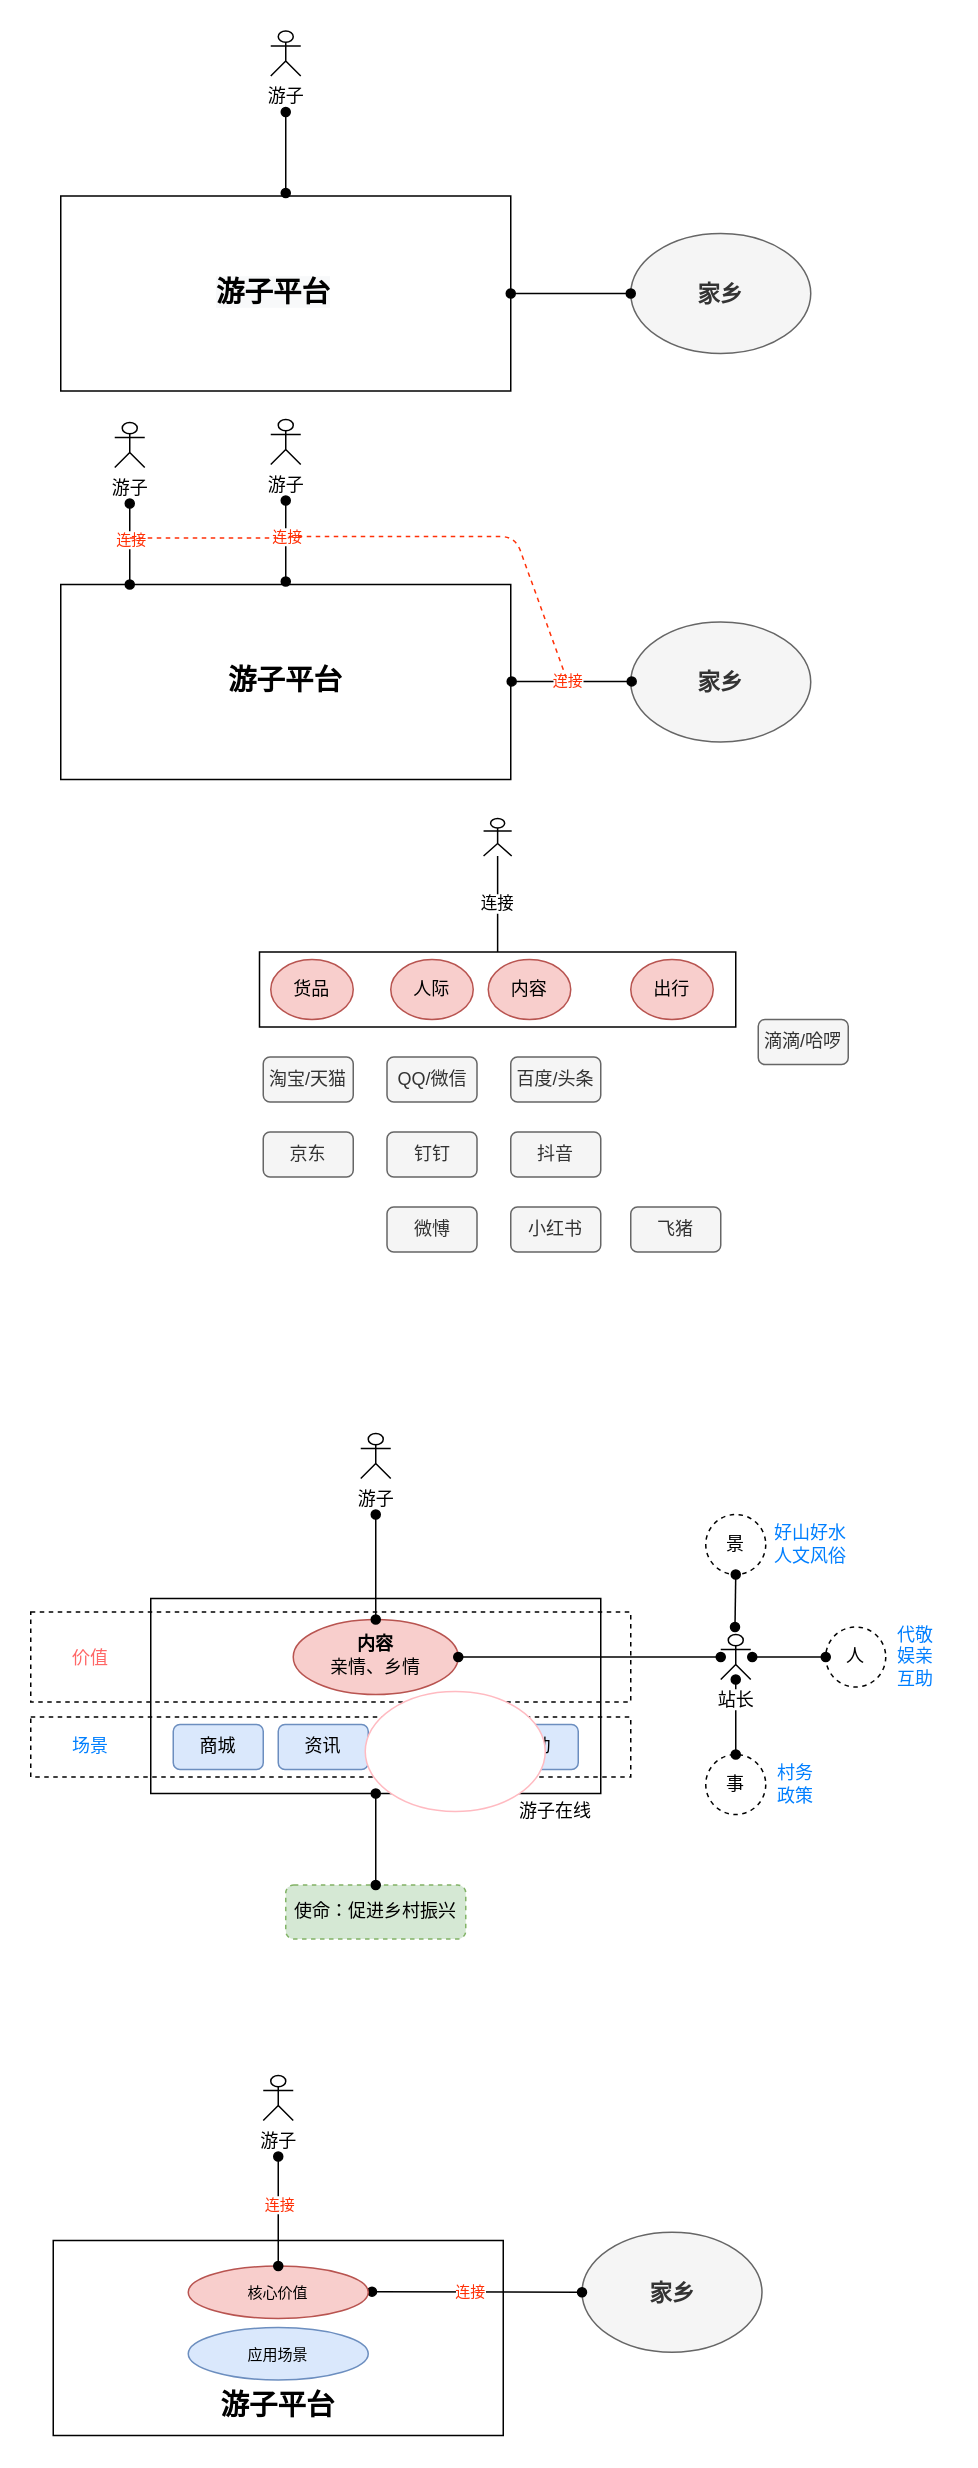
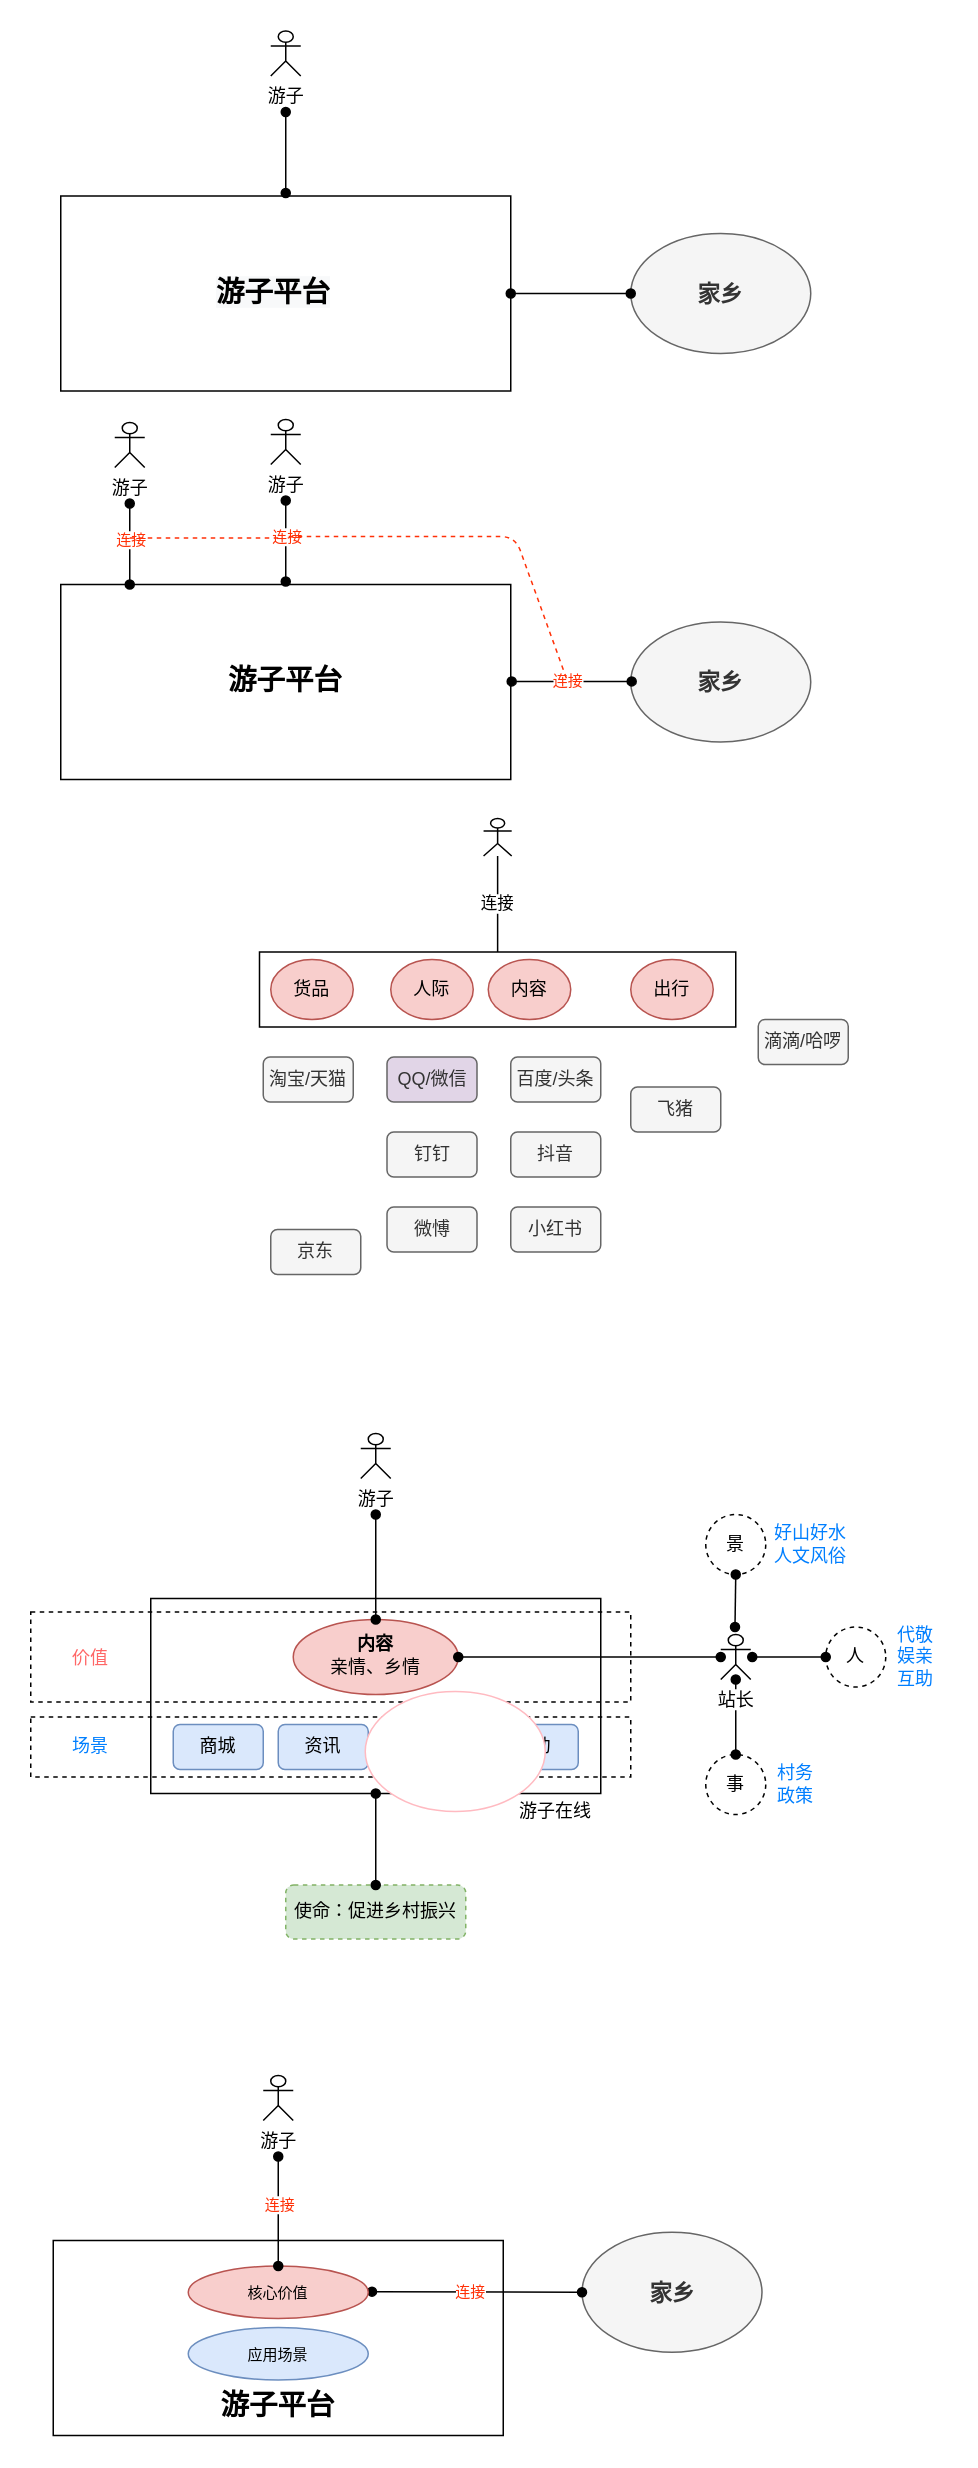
node "QQ/微信": fillcolor #f5f5f5 -> #e1d5e7
node "京东": moved (308, 1154) -> (316, 1252)
node "飞猪": moved (676, 1229) -> (676, 1109)
